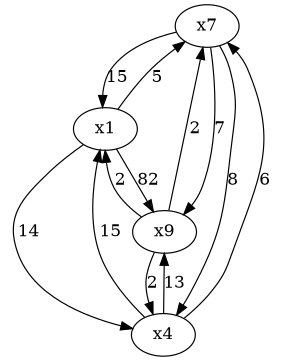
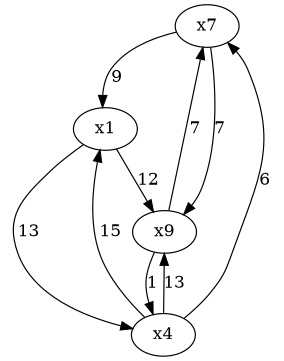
edge "x1" -> "x7": removed, label "5"
edge "x7" -> "x1": label "15" -> "9"
edge "x9" -> "x7": label "2" -> "7"
edge "x7" -> "x4": removed, label "8"
edge "x1" -> "x9": label "82" -> "12"
edge "x9" -> "x1": removed, label "2"
edge "x1" -> "x4": label "14" -> "13"
edge "x9" -> "x4": label "2" -> "1"
